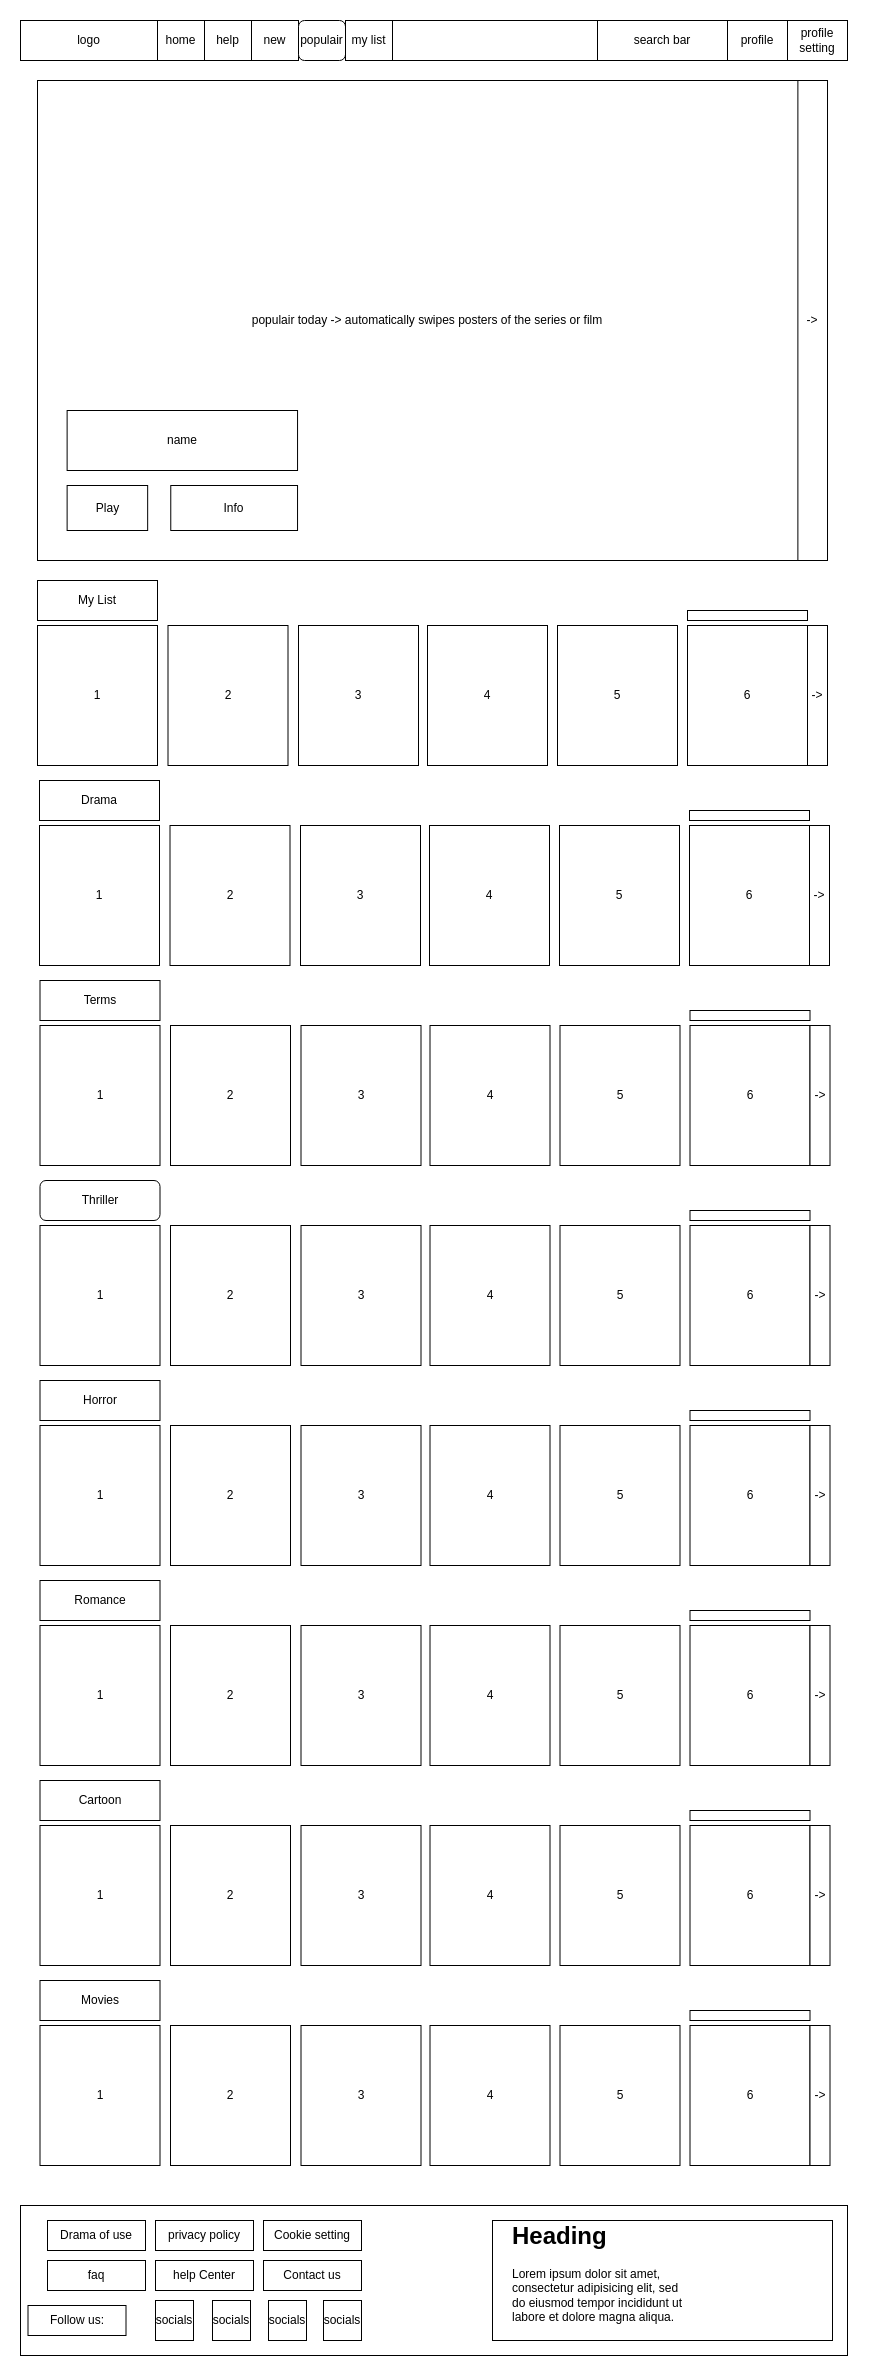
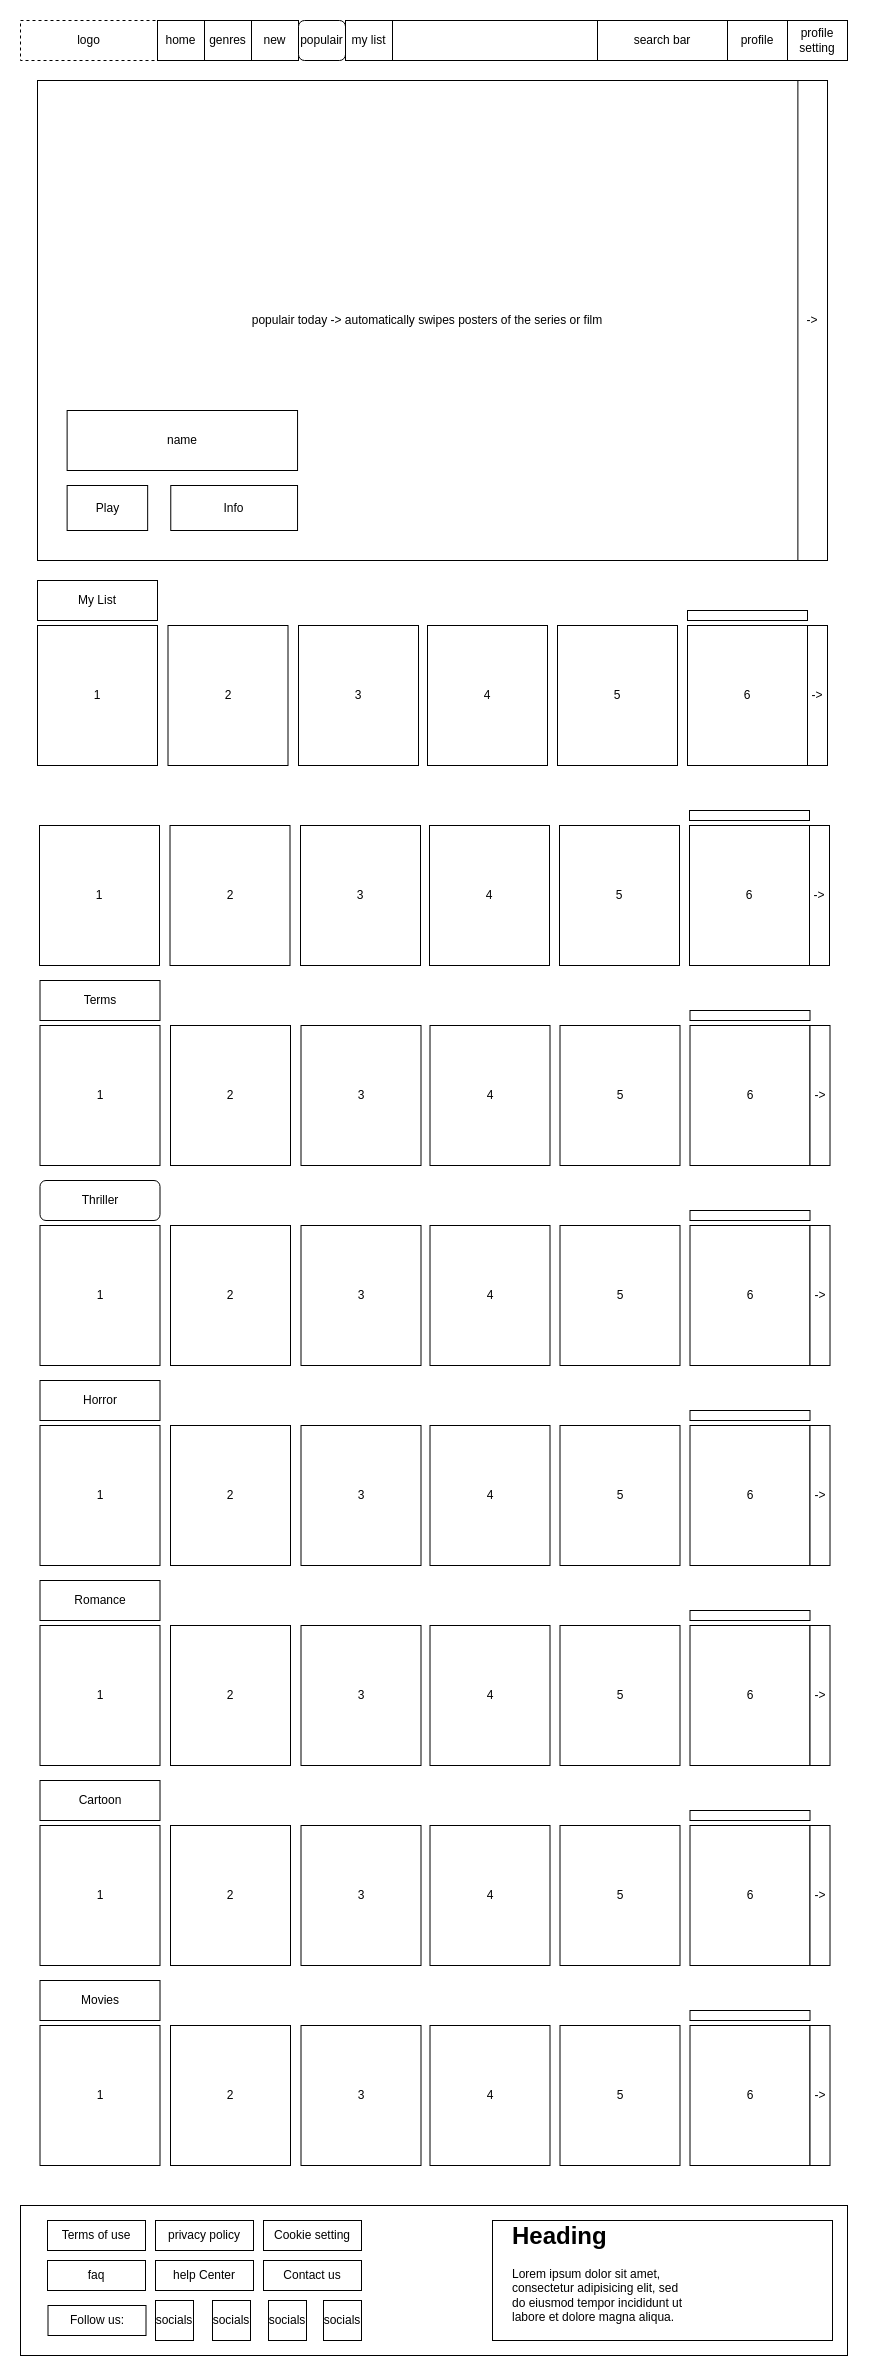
node "logo": style solid -> dashed
node "help": label "help" -> "genres"
node "Drama": removed
node "Drama of use": label "Drama of use" -> "Terms of use"
node "Follow us:": moved (77, 2321) -> (97, 2321)
